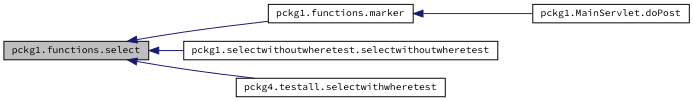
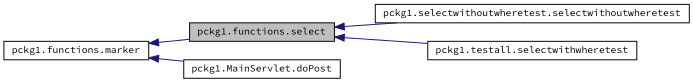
edge "pckg1.functions.marker" -> "pckg1.functions.select": reversed
node "pckg4.testall.selectwithwheretest": label "pckg4.testall.selectwithwheretest" -> "pckg1.testall.selectwithwheretest"
